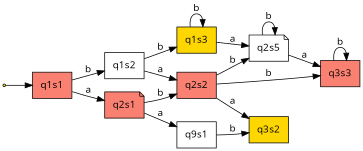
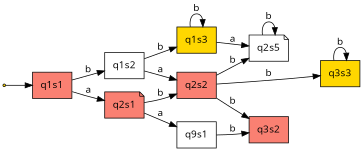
edge "q2s5" -> "q3s3": removed, label "a"
node "q3s3": fillcolor salmon -> gold
edge "q2s2" -> "q3s2": label "a" -> "b"
node "q3s2": fillcolor gold -> salmon
